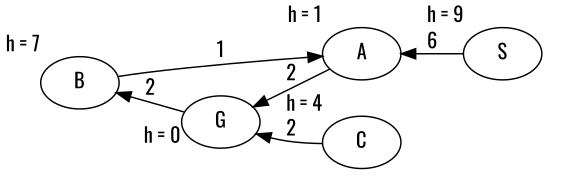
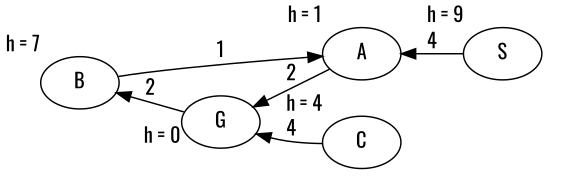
edge "S h = 9" -> "A h = 1": label "6" -> "4"
edge "C h = 4" -> "G h = 0": label "2" -> "4"
